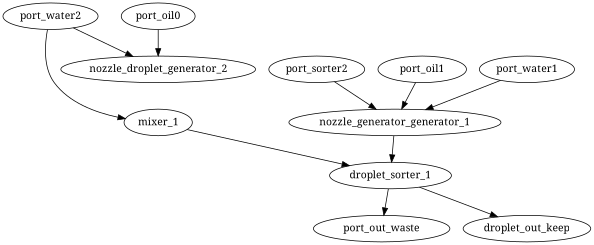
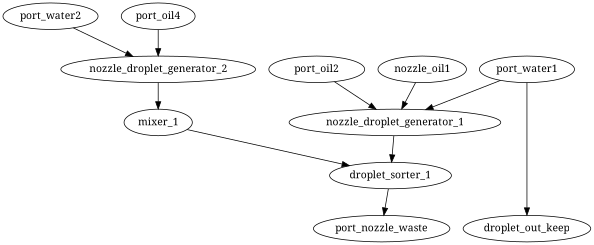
node "port_oil0": label "port_oil0" -> "port_oil4"
node "port_sorter2": label "port_sorter2" -> "port_oil2"
node "port_oil1": label "port_oil1" -> "nozzle_oil1"
edge "port_water2" -> "mixer_1": now "nozzle_droplet_generator_2" -> "mixer_1"
node "nozzle_generator_generator_1": label "nozzle_generator_generator_1" -> "nozzle_droplet_generator_1"
edge "droplet_sorter_1" -> "droplet_out_keep": now "port_water1" -> "droplet_out_keep"
node "port_out_waste": label "port_out_waste" -> "port_nozzle_waste"
